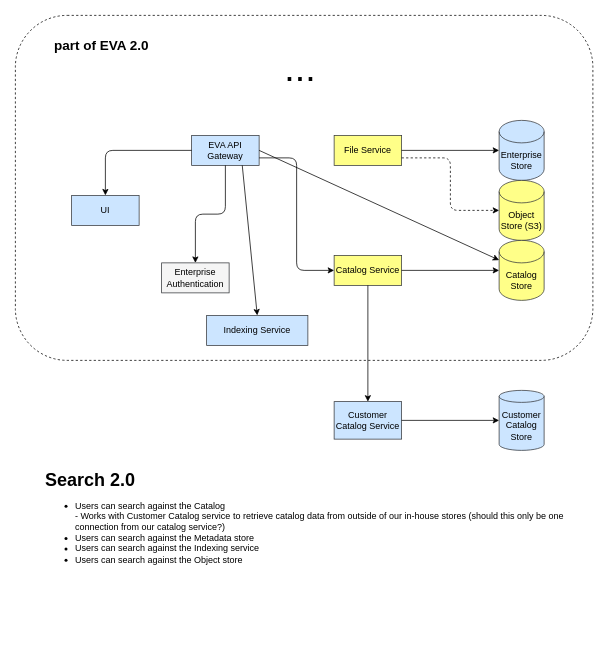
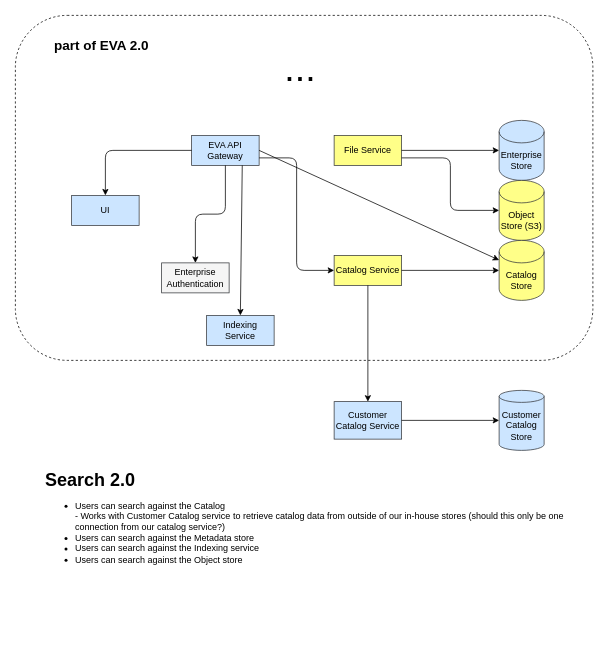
edge "File Service" -> "Object Store (S3)": style dashed -> solid
node "Indexing Service": size 101x30 -> 68x30
